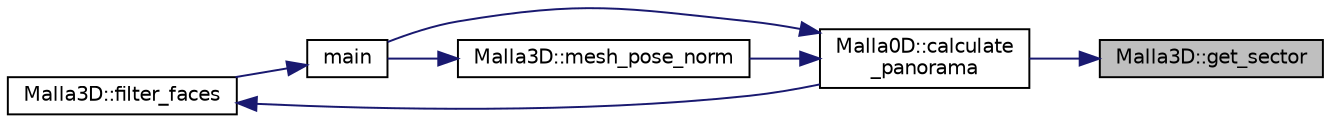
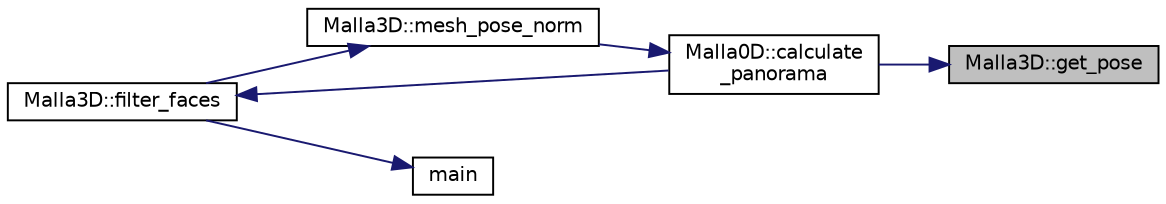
edge "main" -> "Malla0D::calculate _panorama": removed
edge "main" -> "Malla3D::mesh_pose_norm": now "Malla3D::filter_faces" -> "Malla3D::mesh_pose_norm"
node "Malla3D::get_sector": label "Malla3D::get_sector" -> "Malla3D::get_pose"
